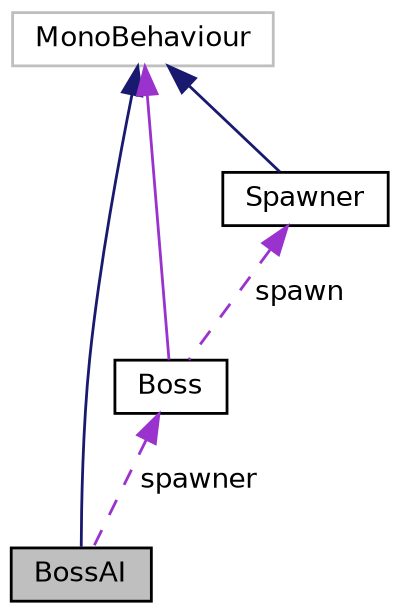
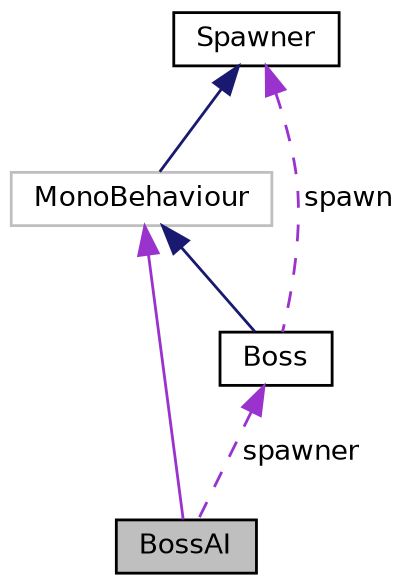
edge "Spawner" -> "MonoBehaviour": reversed
edge "Boss" -> "MonoBehaviour": color darkorchid3 -> midnightblue
edge "BossAI" -> "MonoBehaviour": color midnightblue -> darkorchid3
